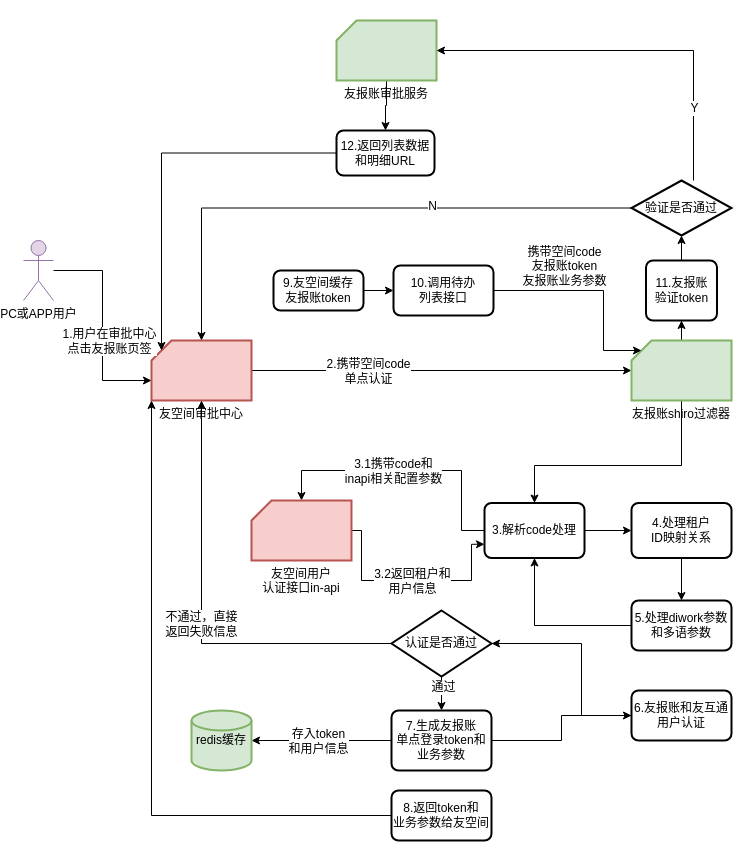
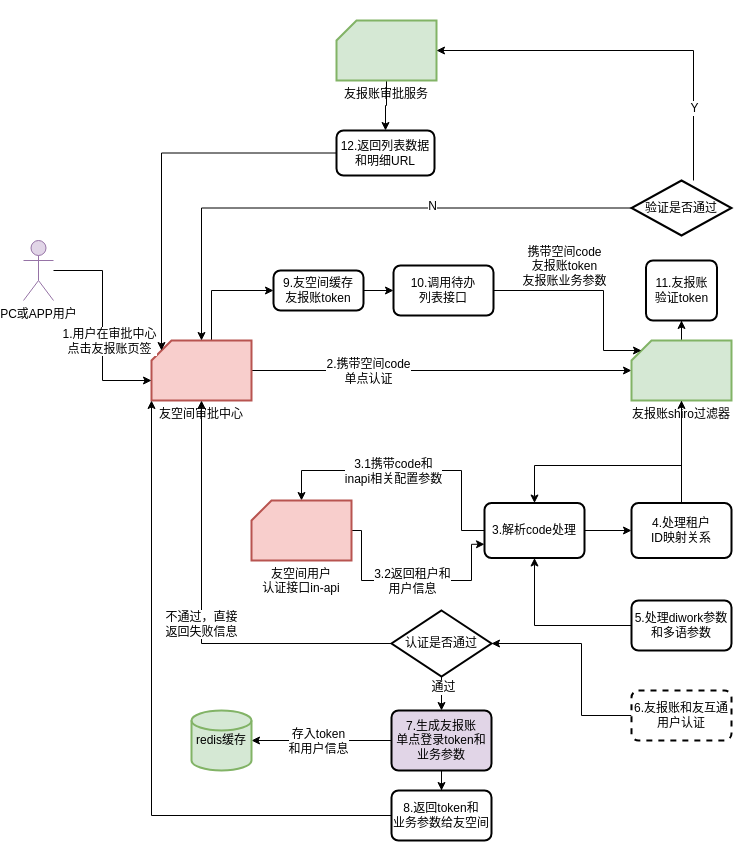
edge "11.友报账 验证token" -> "验证是否通过": removed
edge "友空间审批中心" -> "9.友空间缓存 友报账token": added
edge "4.处理租户 ID映射关系" -> "5.处理diwork参数 和多语参数": now "4.处理租户 ID映射关系" -> "友报账shiro过滤器"
node "6.友报账和友互通 用户认证": style solid -> dashed
node "7.生成友报账 单点登录token和业务参数": fillcolor #ffffff -> #e1d5e7
edge "7.生成友报账 单点登录token和业务参数" -> "6.友报账和友互通 用户认证": now "7.生成友报账 单点登录token和业务参数" -> "8.返回token和 业务参数给友空间"
